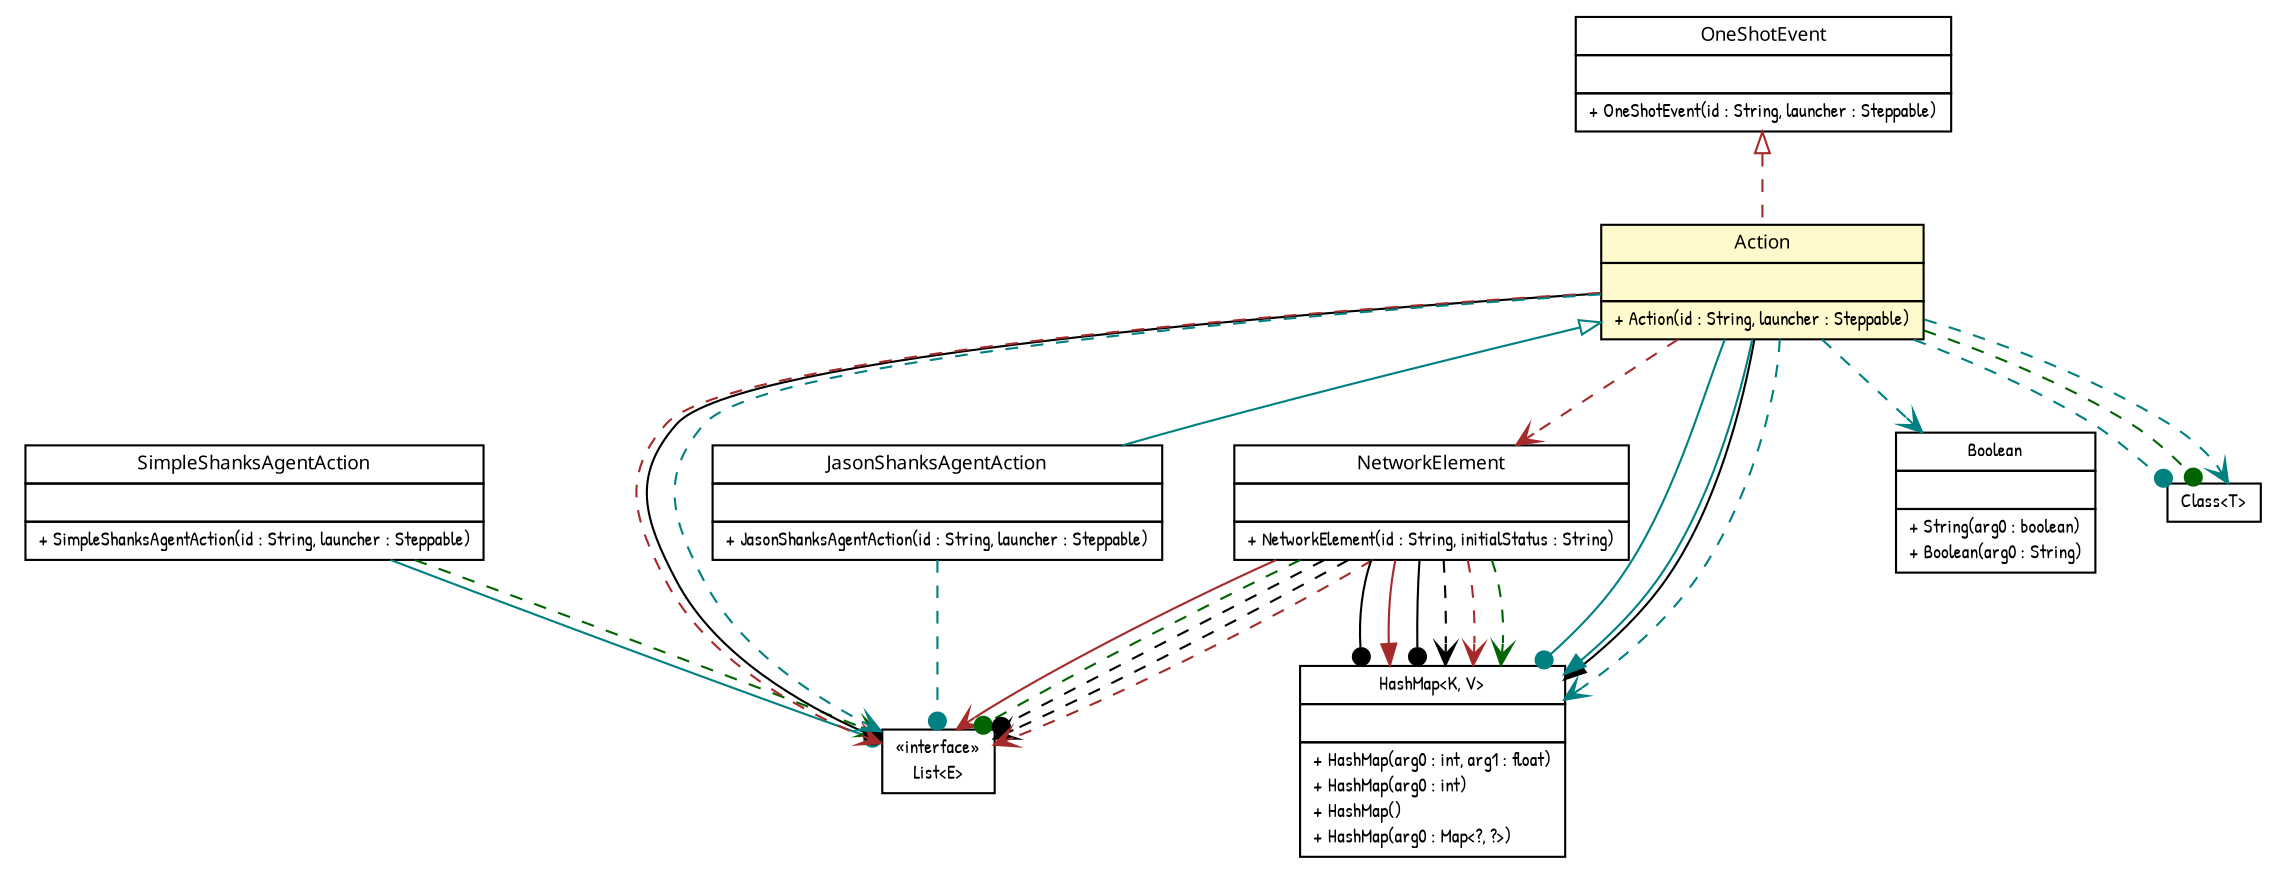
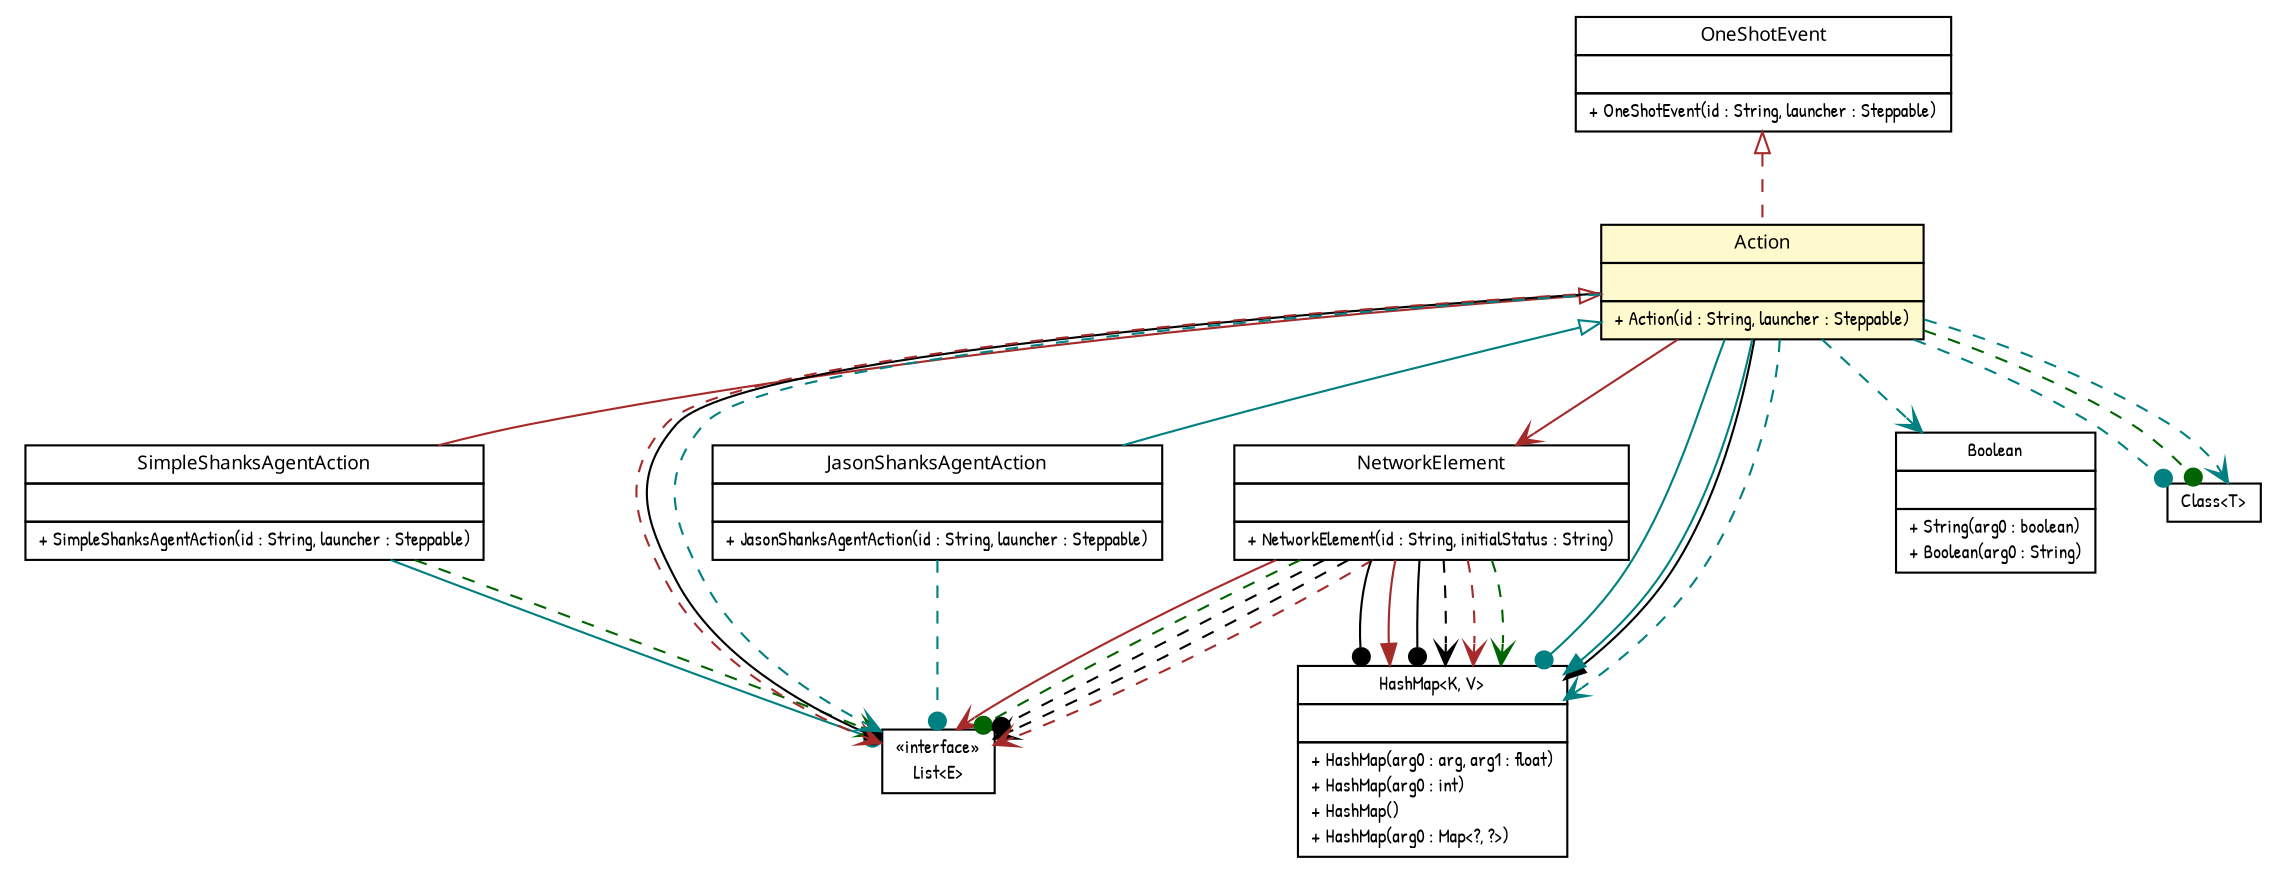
edge "SimpleShanksAgentAction" -> "Action": added
edge "Action" -> "NetworkElement": style dashed -> solid
node "HashMap<K, V>": text "+ HashMap(arg0 : int, arg1 : float)" -> "+ HashMap(arg0 : arg, arg1 : float)"
